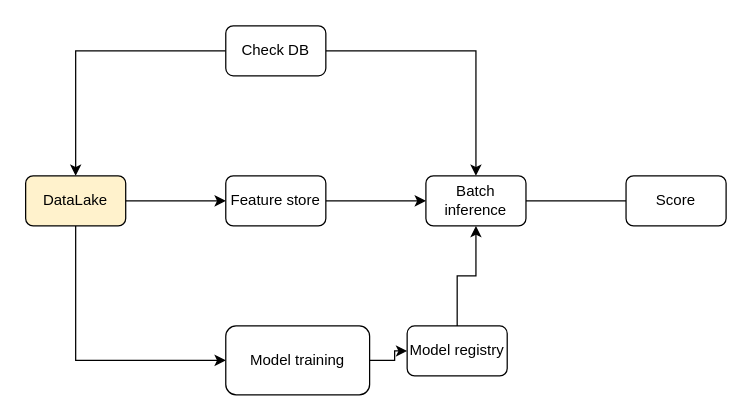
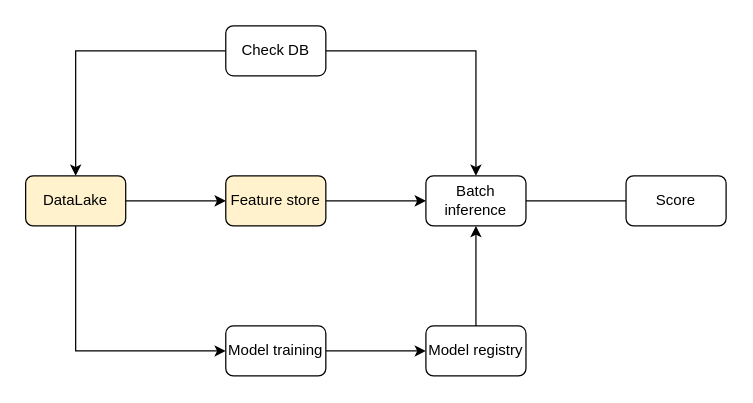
node "Feature store": fillcolor #ffffff -> #fff2cc
node "Model registry": moved (457, 351) -> (476, 351)
node "Model training": size 144x69 -> 100x50
